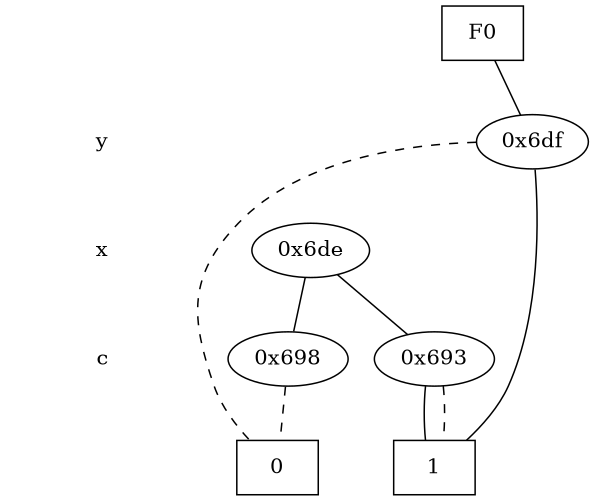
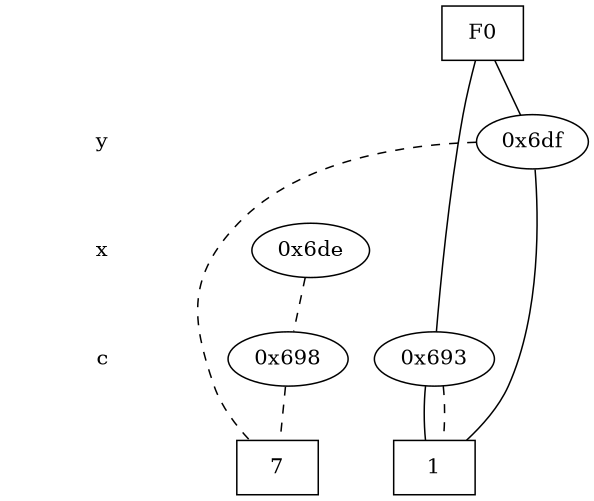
edge "0x6de" -- "0x698": style solid -> dashed
edge "0x6de" -- "0x693": now "F0" -- "0x693"
node "0": label "0" -> "7"
